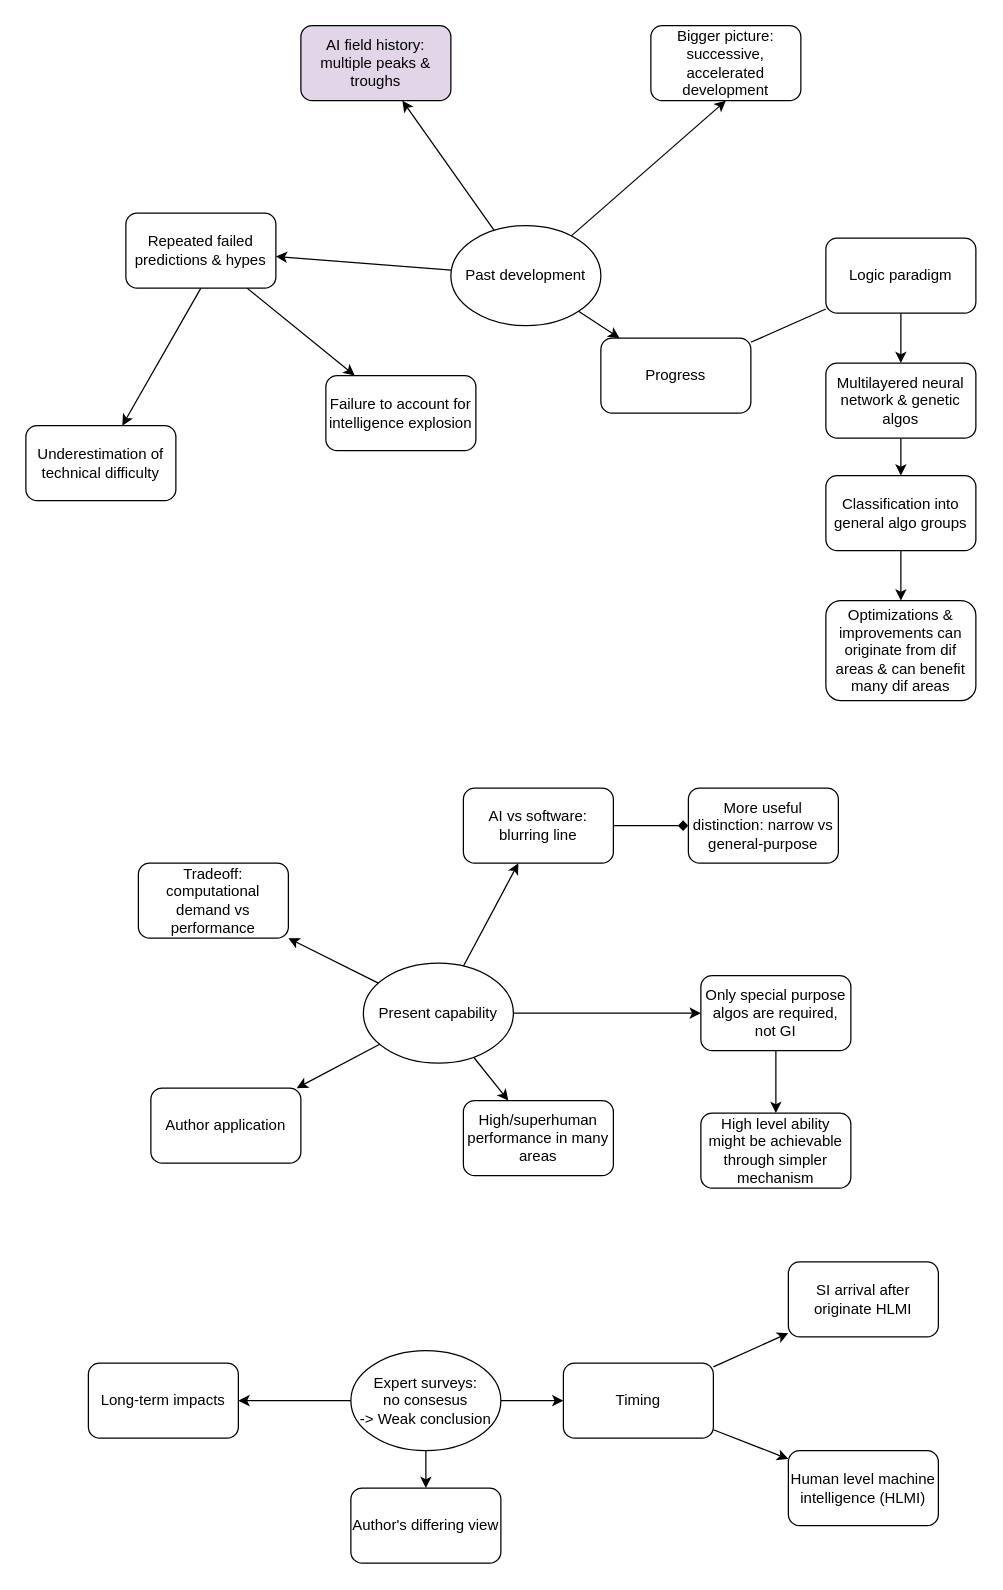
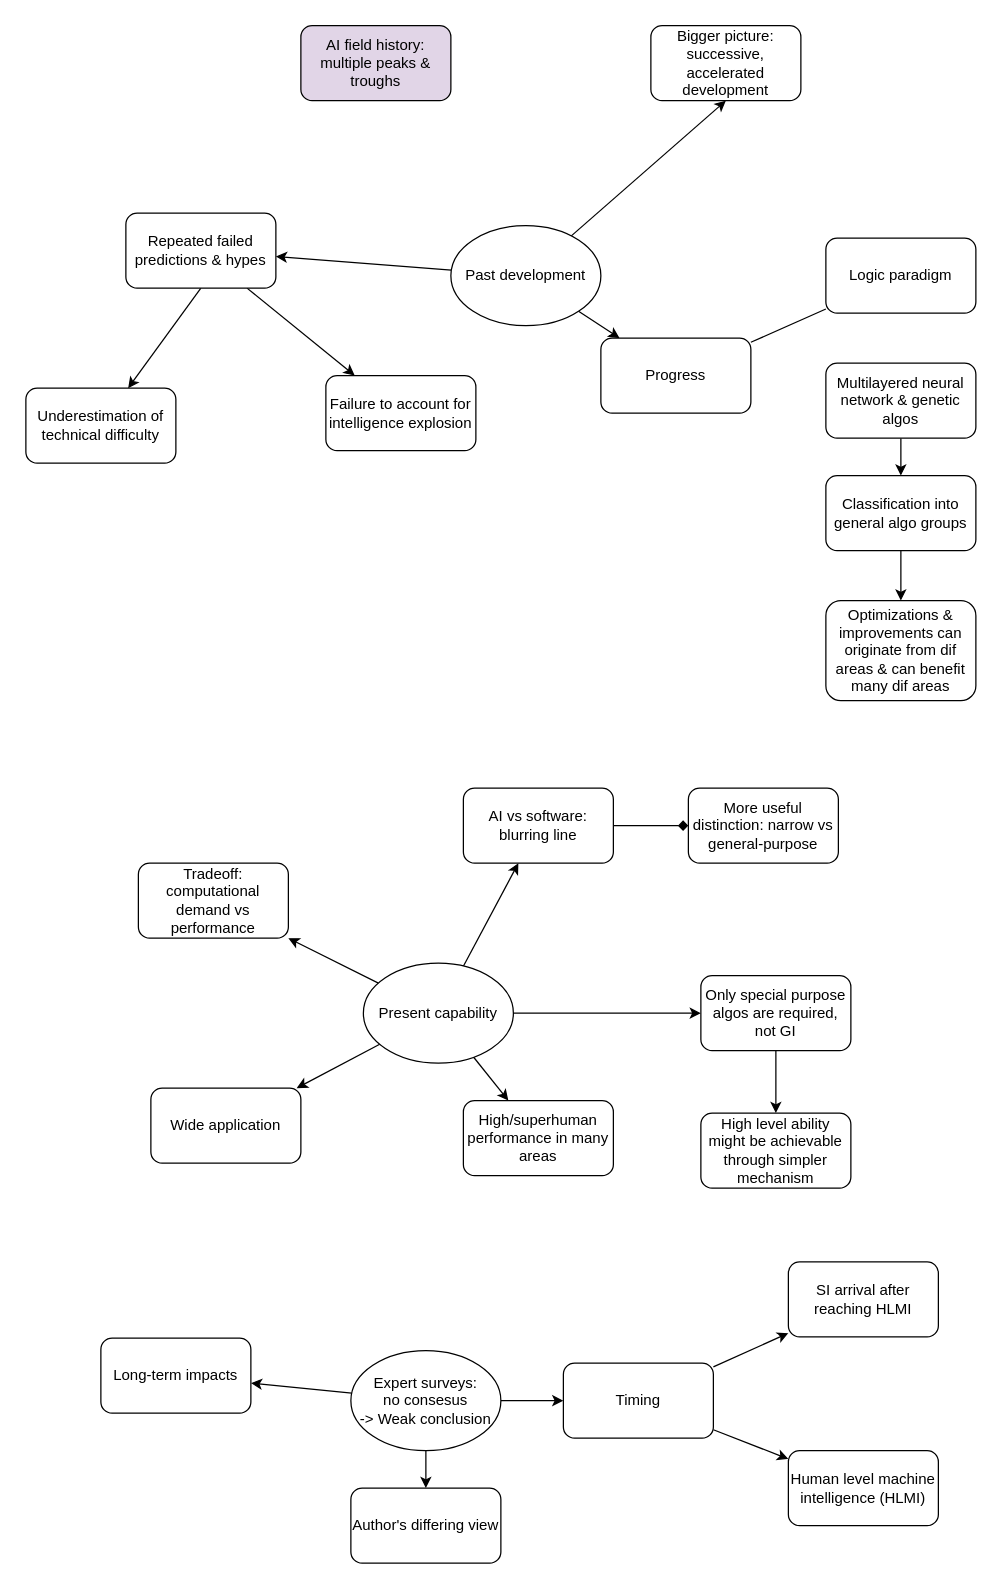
edge "Past development" -> "AI field history: multiple peaks & troughs": removed
edge "Logic paradigm" -> "Multilayered neural network & genetic algos": removed
node "Underestimation of technical difficulty": moved (101, 463) -> (101, 426)
node "Author application": label "Author application" -> "Wide application"
node "SI arrival after originate HLMI": label "SI arrival after originate HLMI" -> "SI arrival after reaching HLMI"
node "Long-term impacts": moved (163, 1401) -> (176, 1376)
